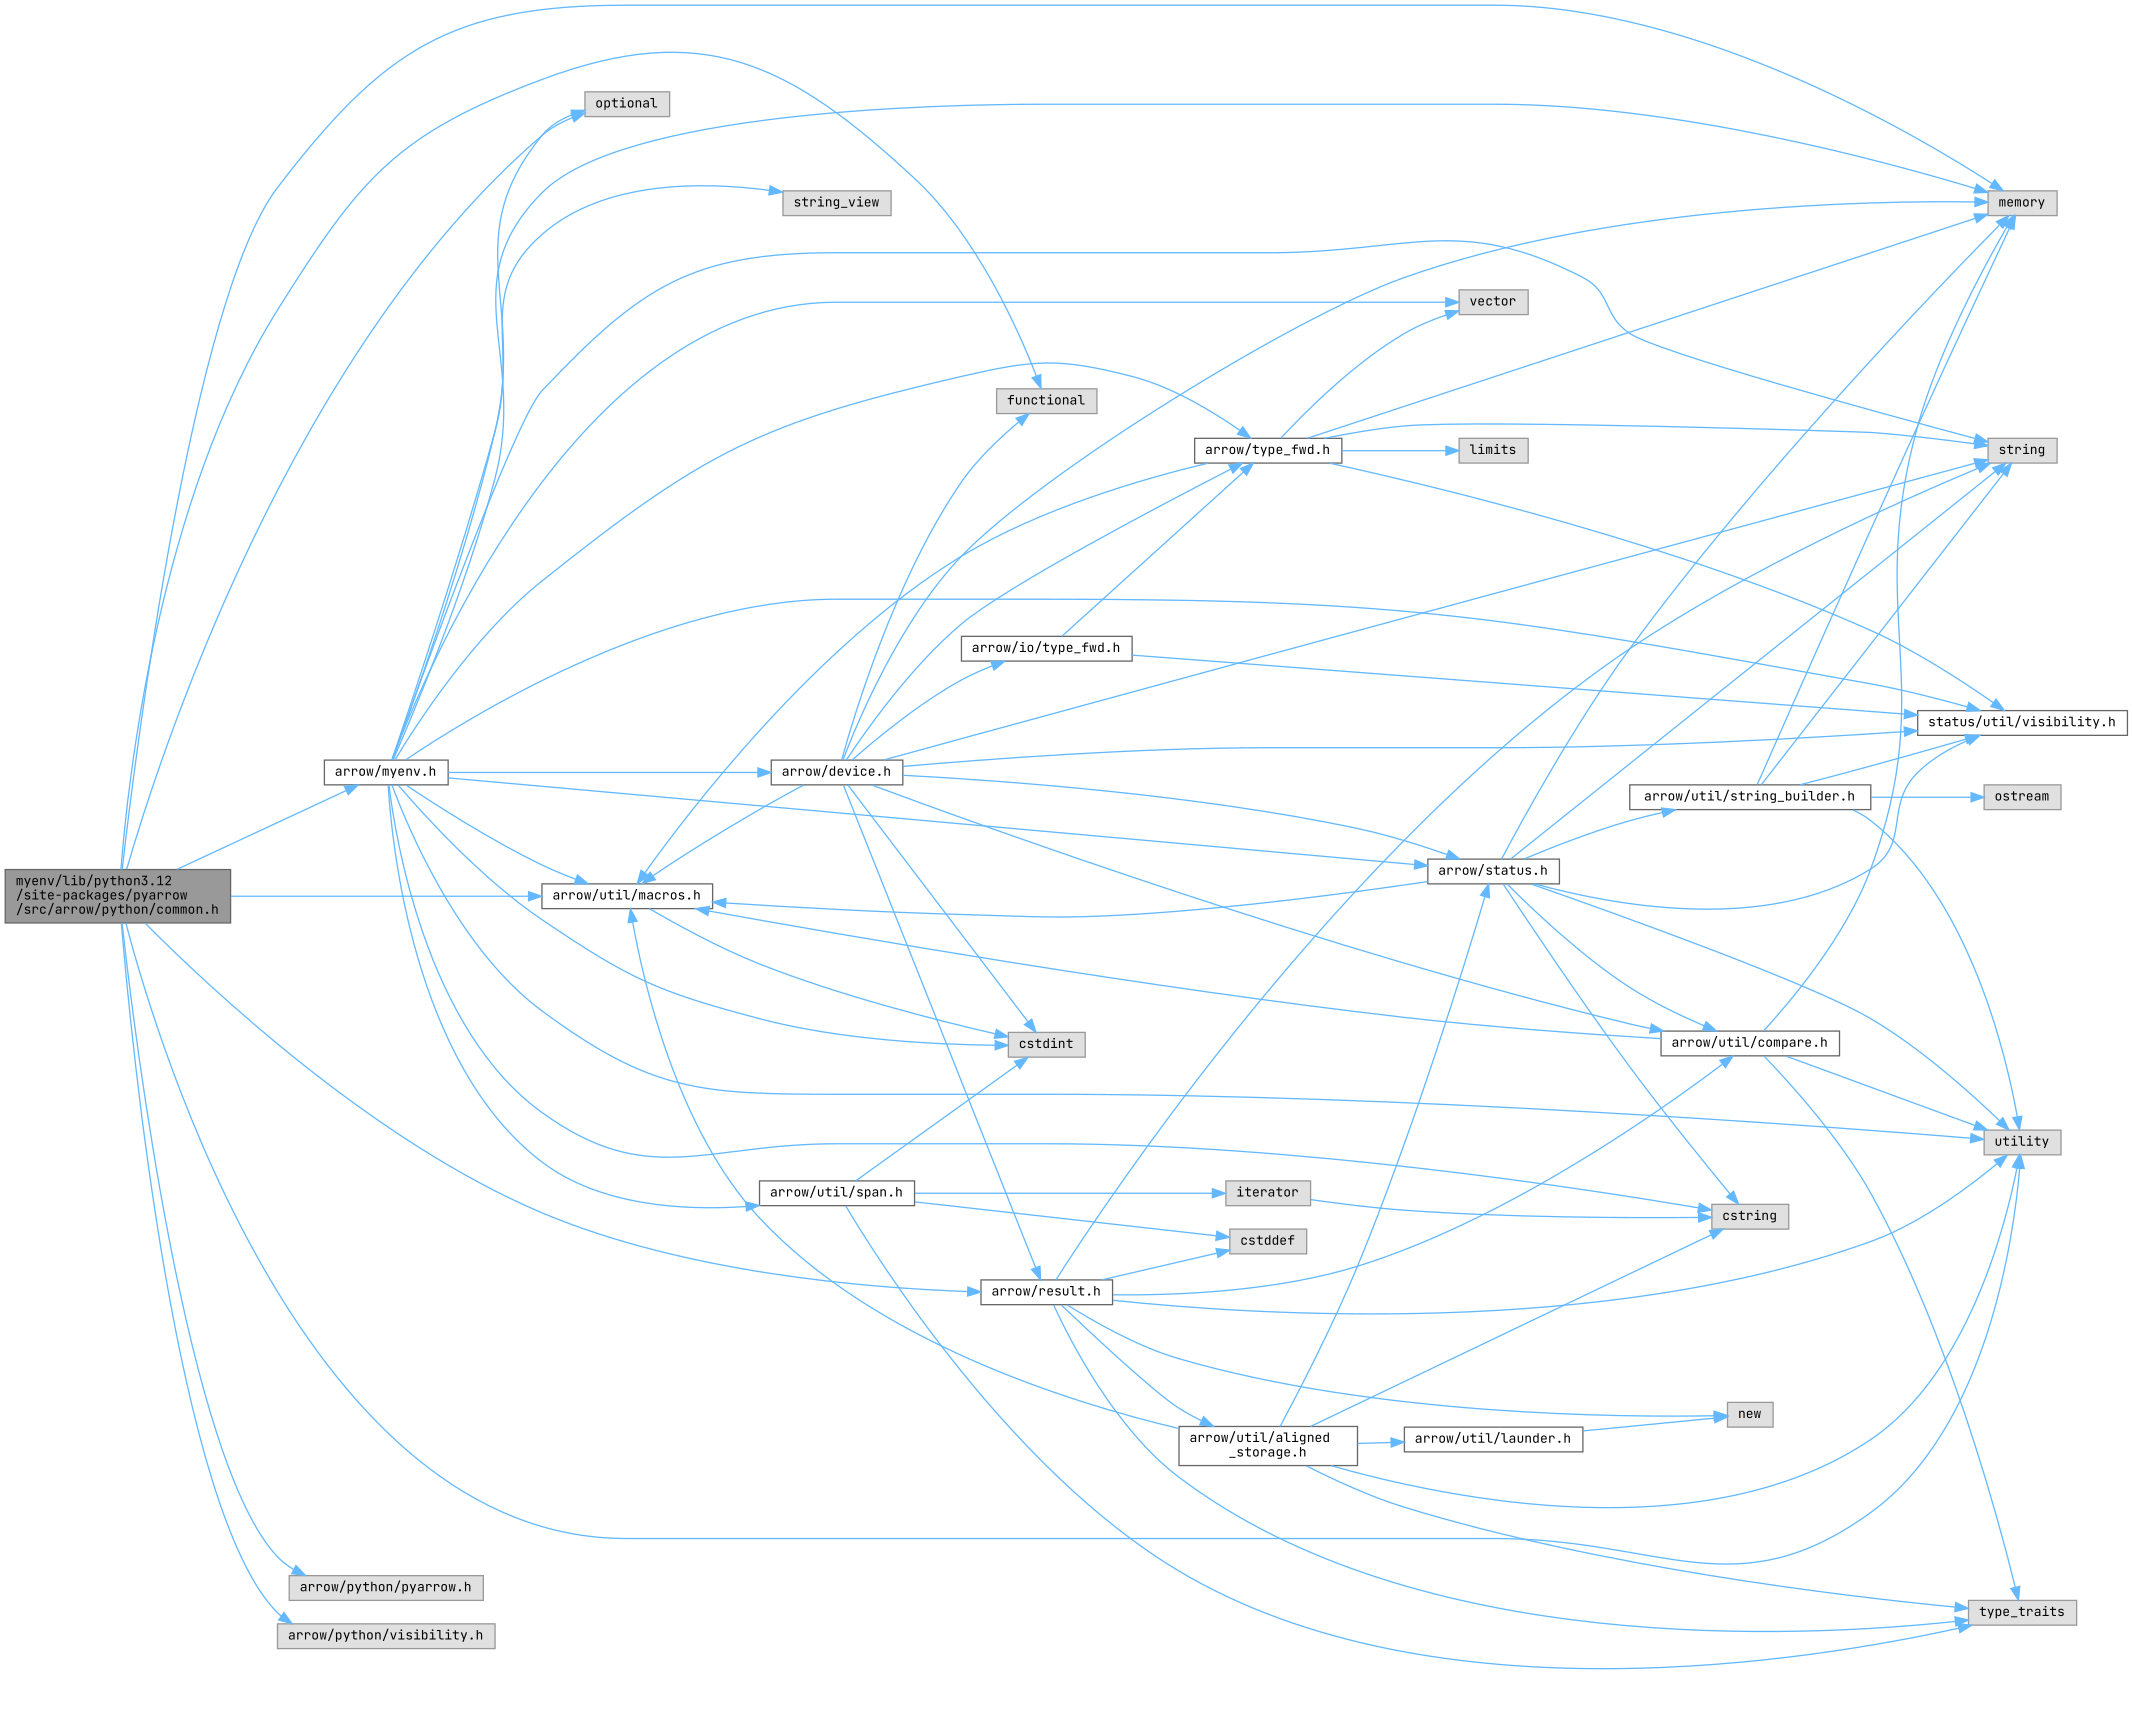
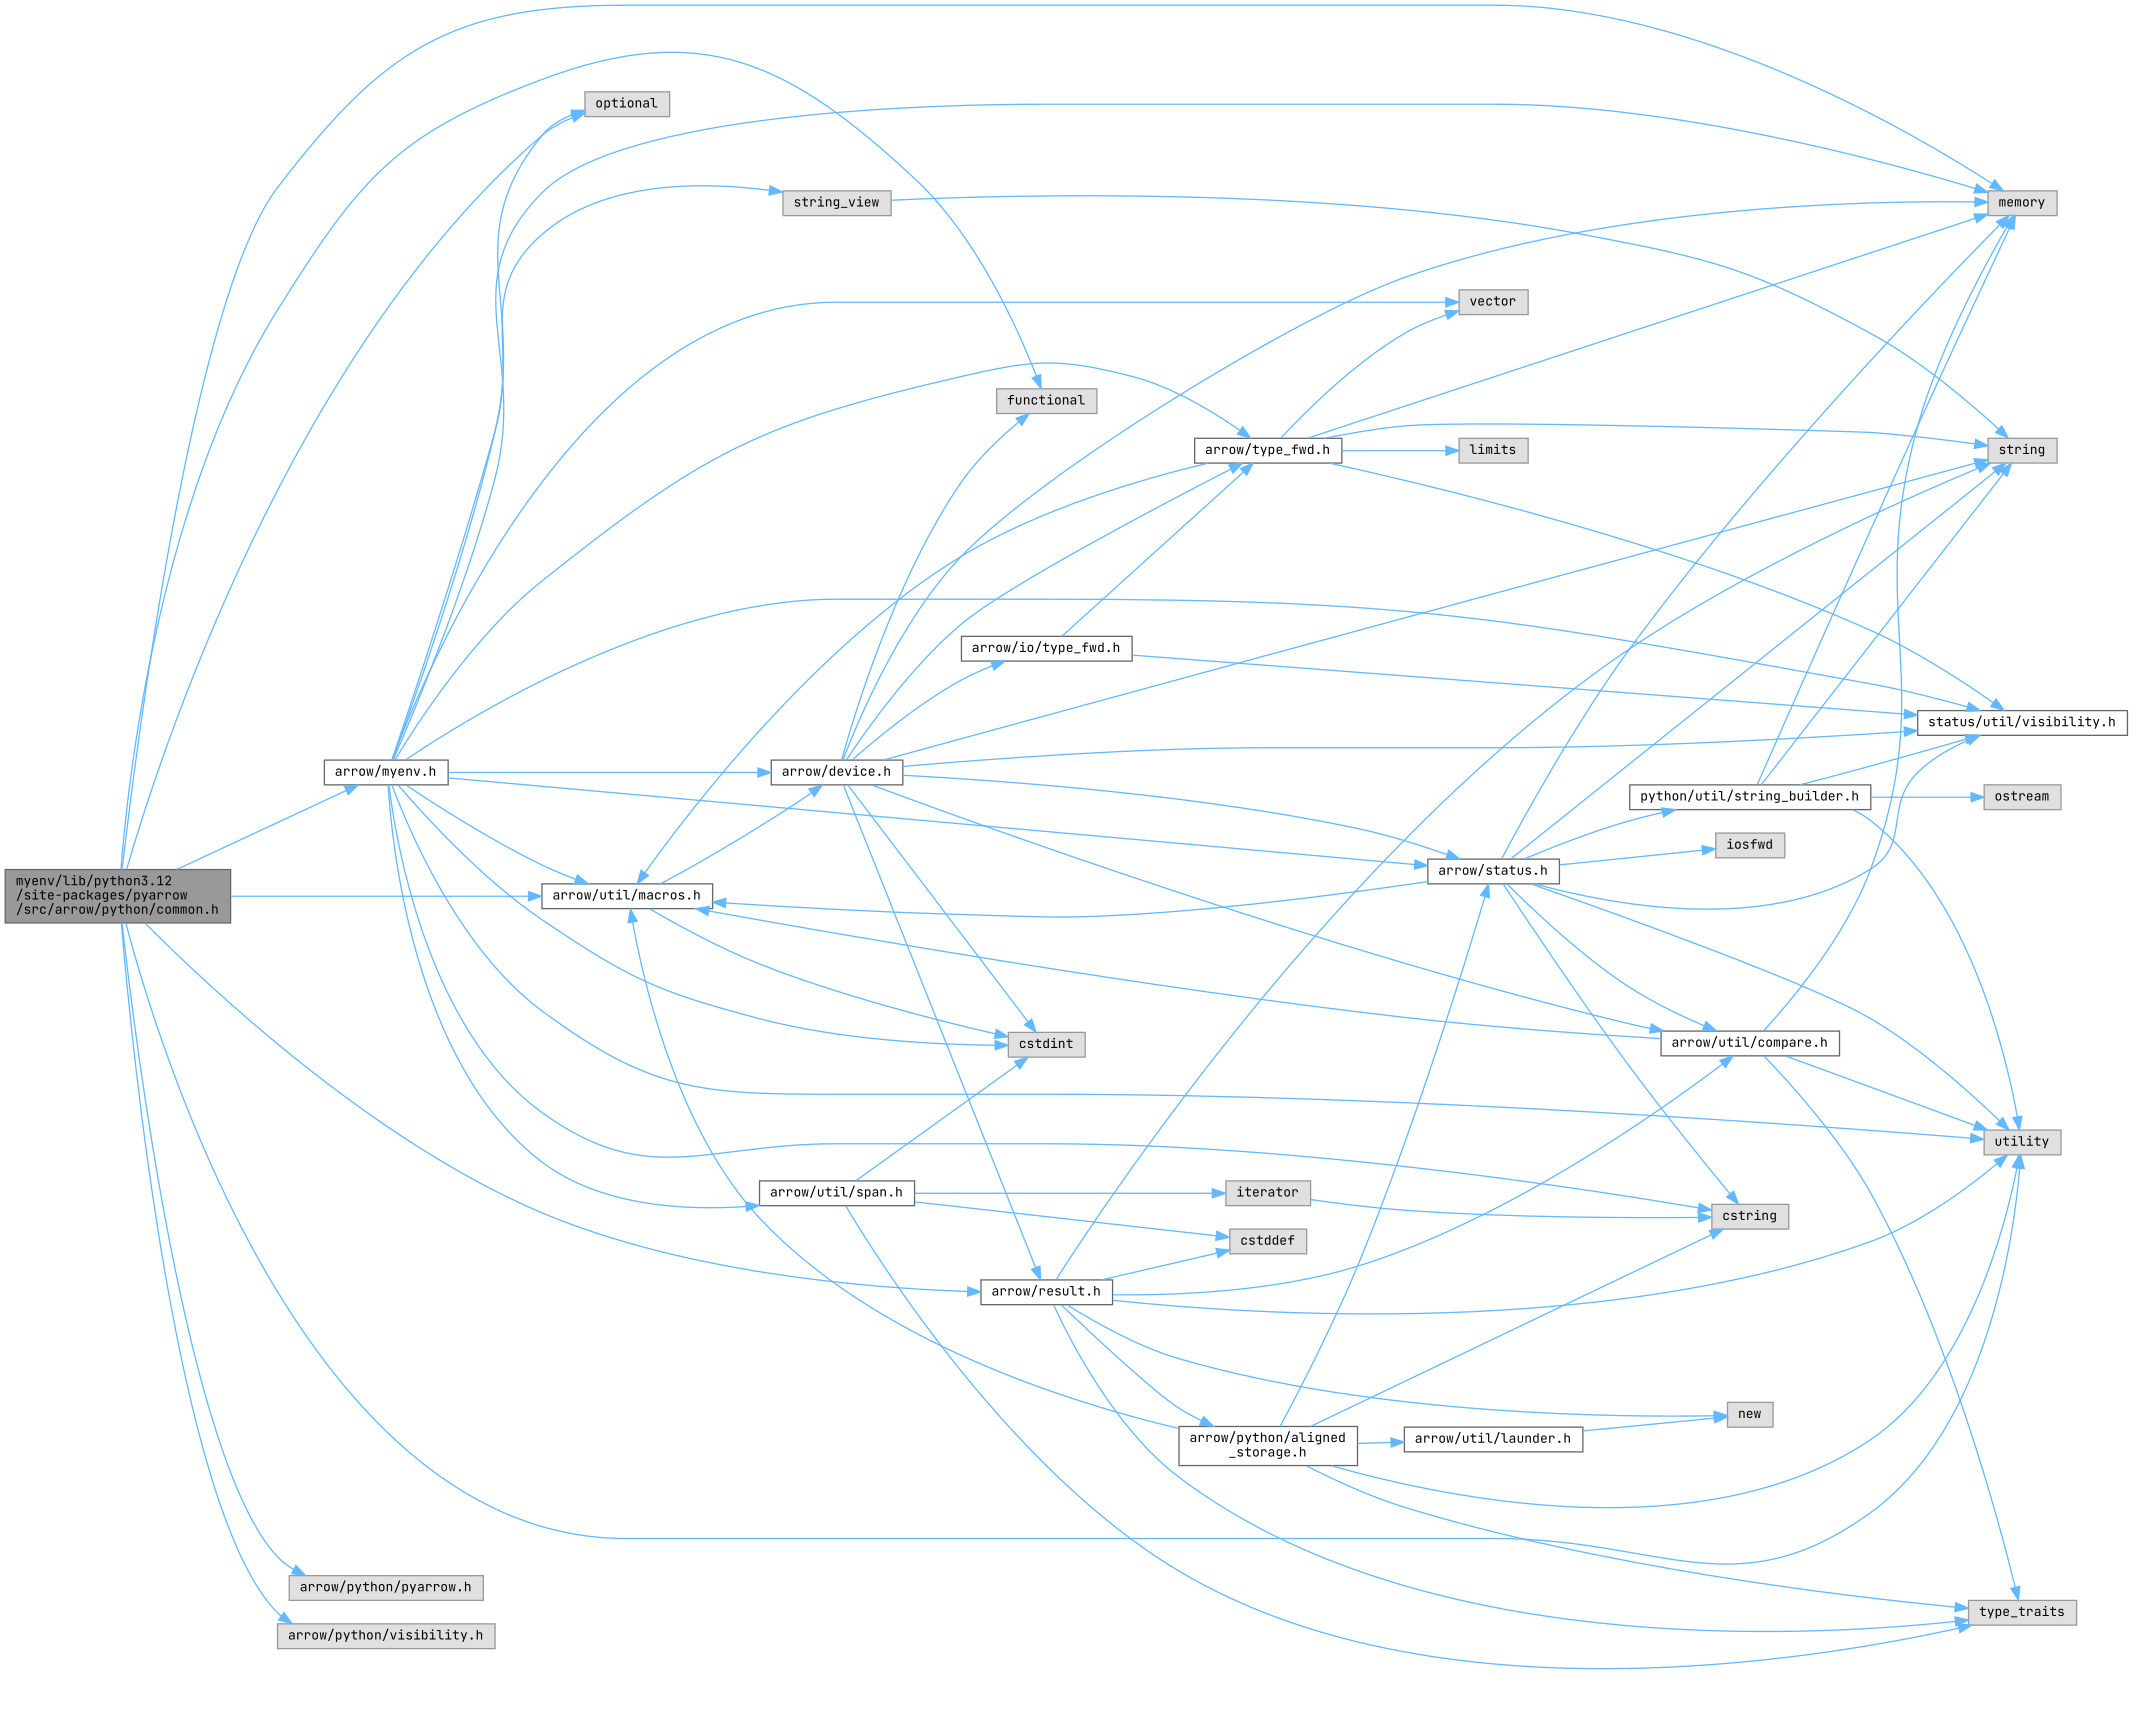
edge "arrow/myenv.h" -> "string": now "string_view" -> "string"
node "arrow/util/string_builder.h": label "arrow/util/string_builder.h" -> "python/util/string_builder.h"
edge "arrow/device.h" -> "arrow/util/macros.h": reversed
node "iosfwd": added
node "arrow/util/aligned _storage.h": label "arrow/util/aligned _storage.h" -> "arrow/python/aligned _storage.h"
